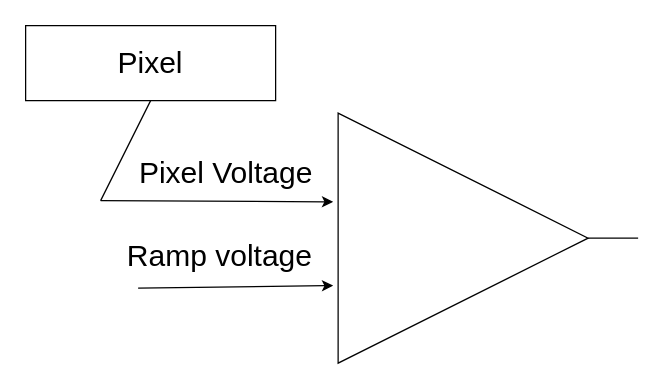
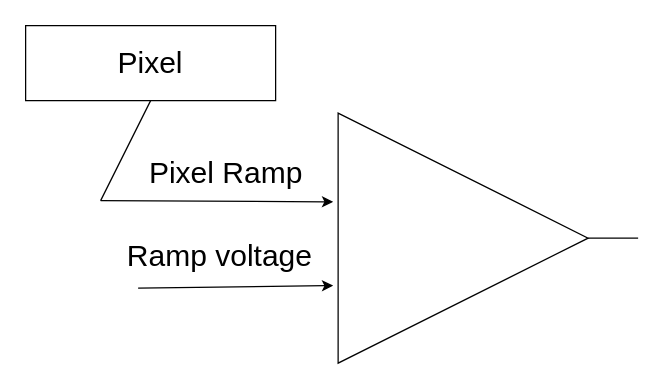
node "Pixel Voltage": label "Pixel Voltage" -> "Pixel Ramp"
